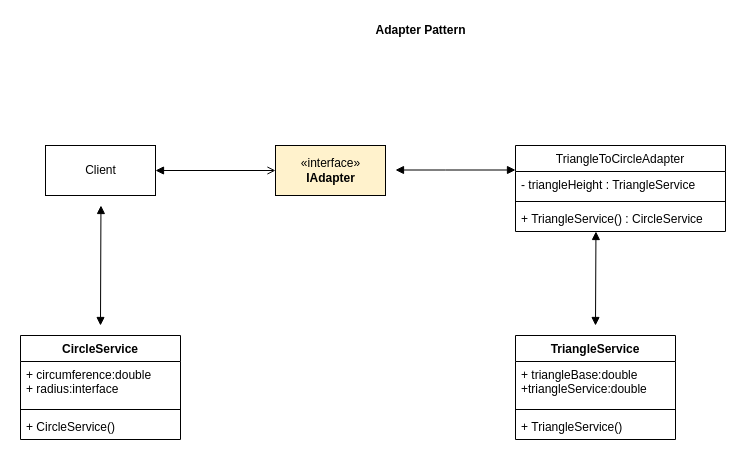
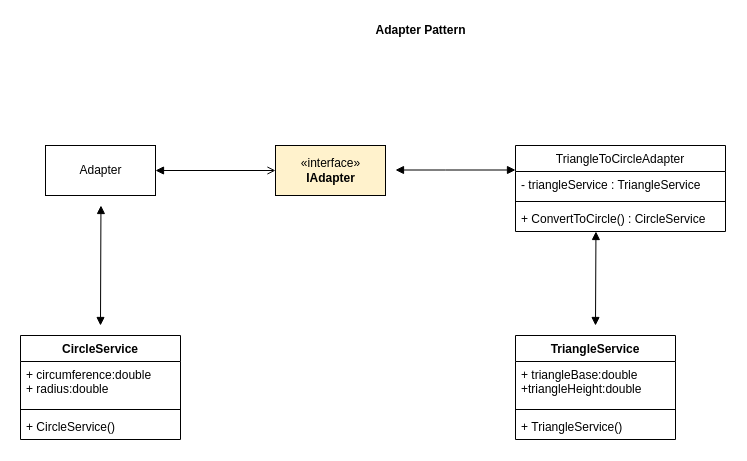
node "Client": label "Client" -> "Adapter"
node "- triangleHeight : TriangleService": label "- triangleHeight : TriangleService" -> "- triangleService : TriangleService"
node "+ TriangleService() : CircleService": label "+ TriangleService() : CircleService" -> "+ ConvertToCircle() : CircleService"
node "+ circumference:double + radius:interface": label "+ circumference:double + radius:interface" -> "+ circumference:double + radius:double"
node "+ triangleBase:double +triangleService:double": label "+ triangleBase:double +triangleService:double" -> "+ triangleBase:double +triangleHeight:double"
